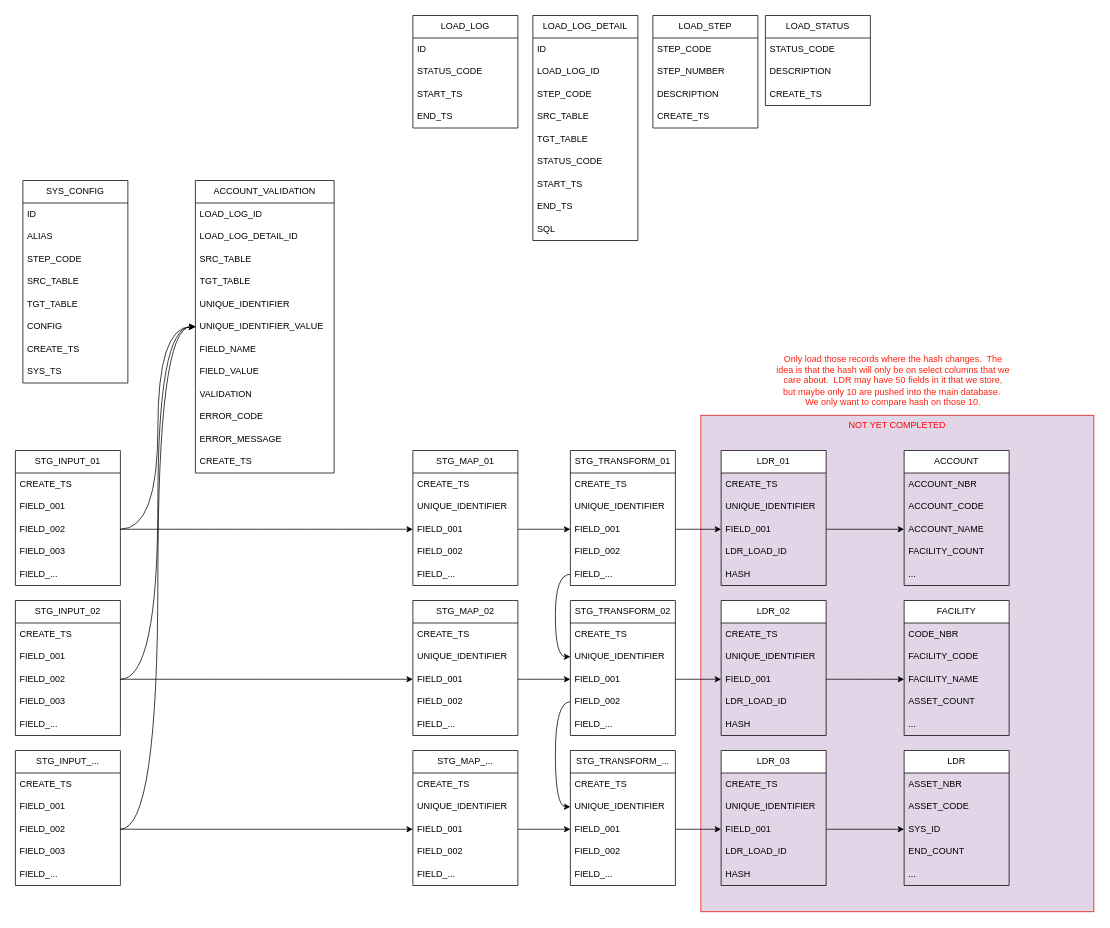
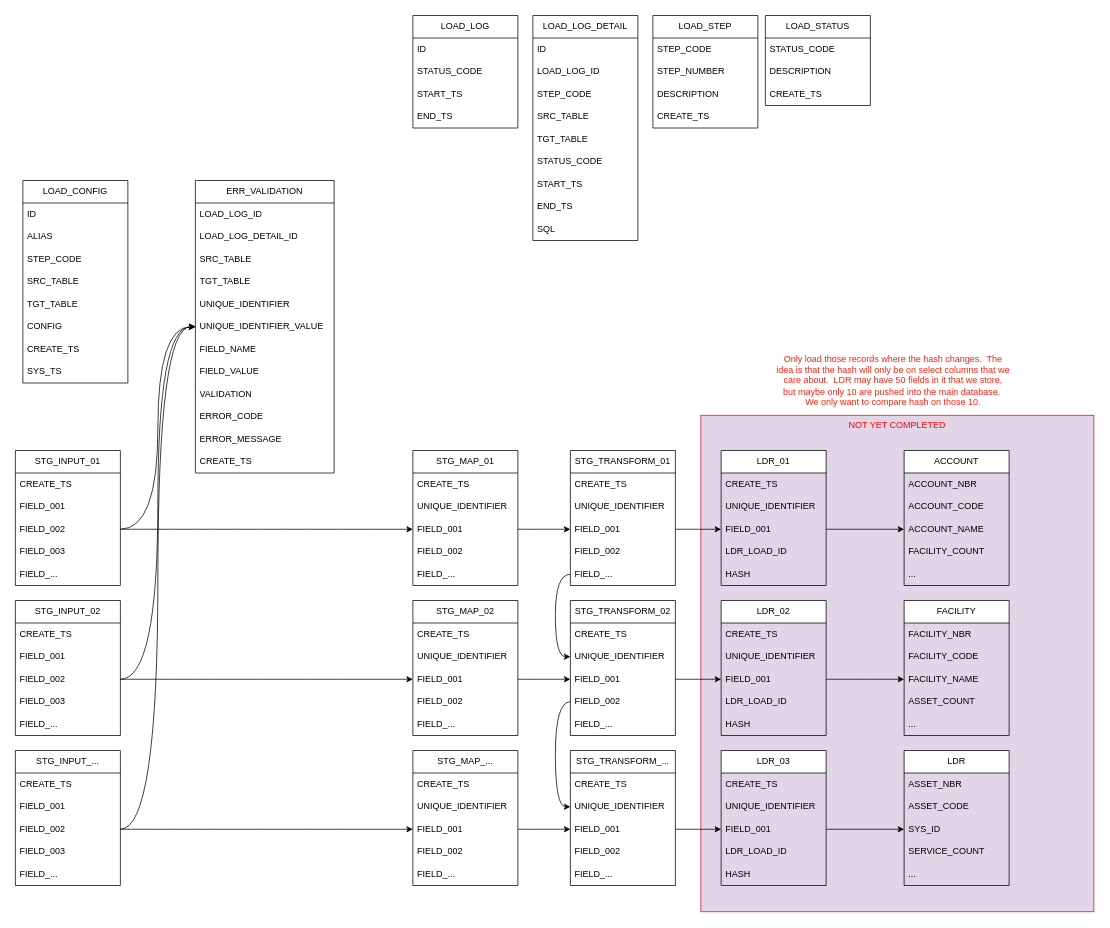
node "SYS_CONFIG": label "SYS_CONFIG" -> "LOAD_CONFIG"
node "ACCOUNT_VALIDATION": label "ACCOUNT_VALIDATION" -> "ERR_VALIDATION"
node "CODE_NBR": label "CODE_NBR" -> "FACILITY_NBR"
node "END_COUNT": label "END_COUNT" -> "SERVICE_COUNT"
